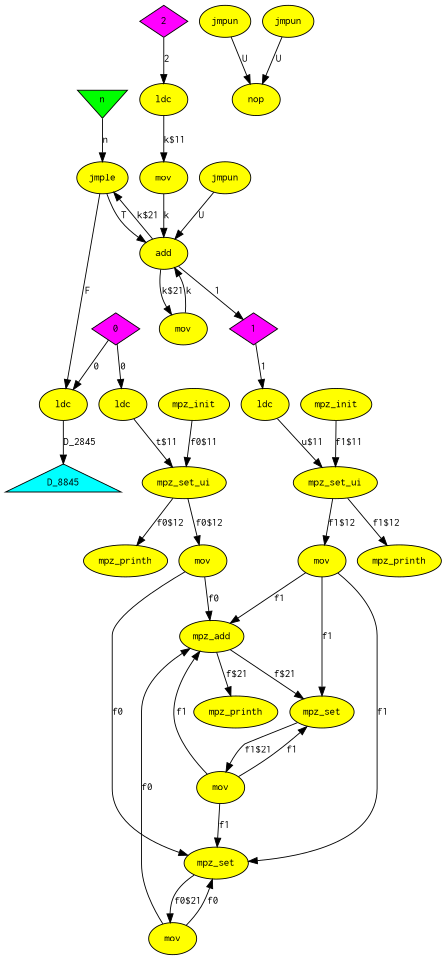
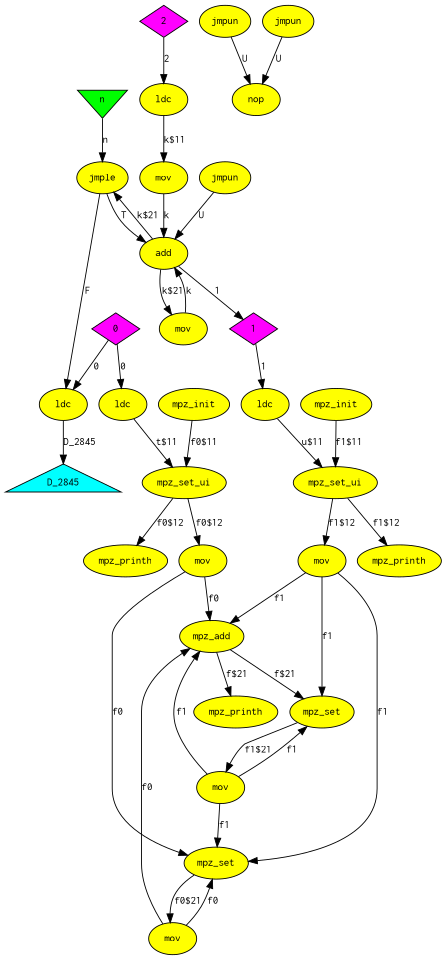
node "D_8845": label "D_8845" -> "D_2845"
